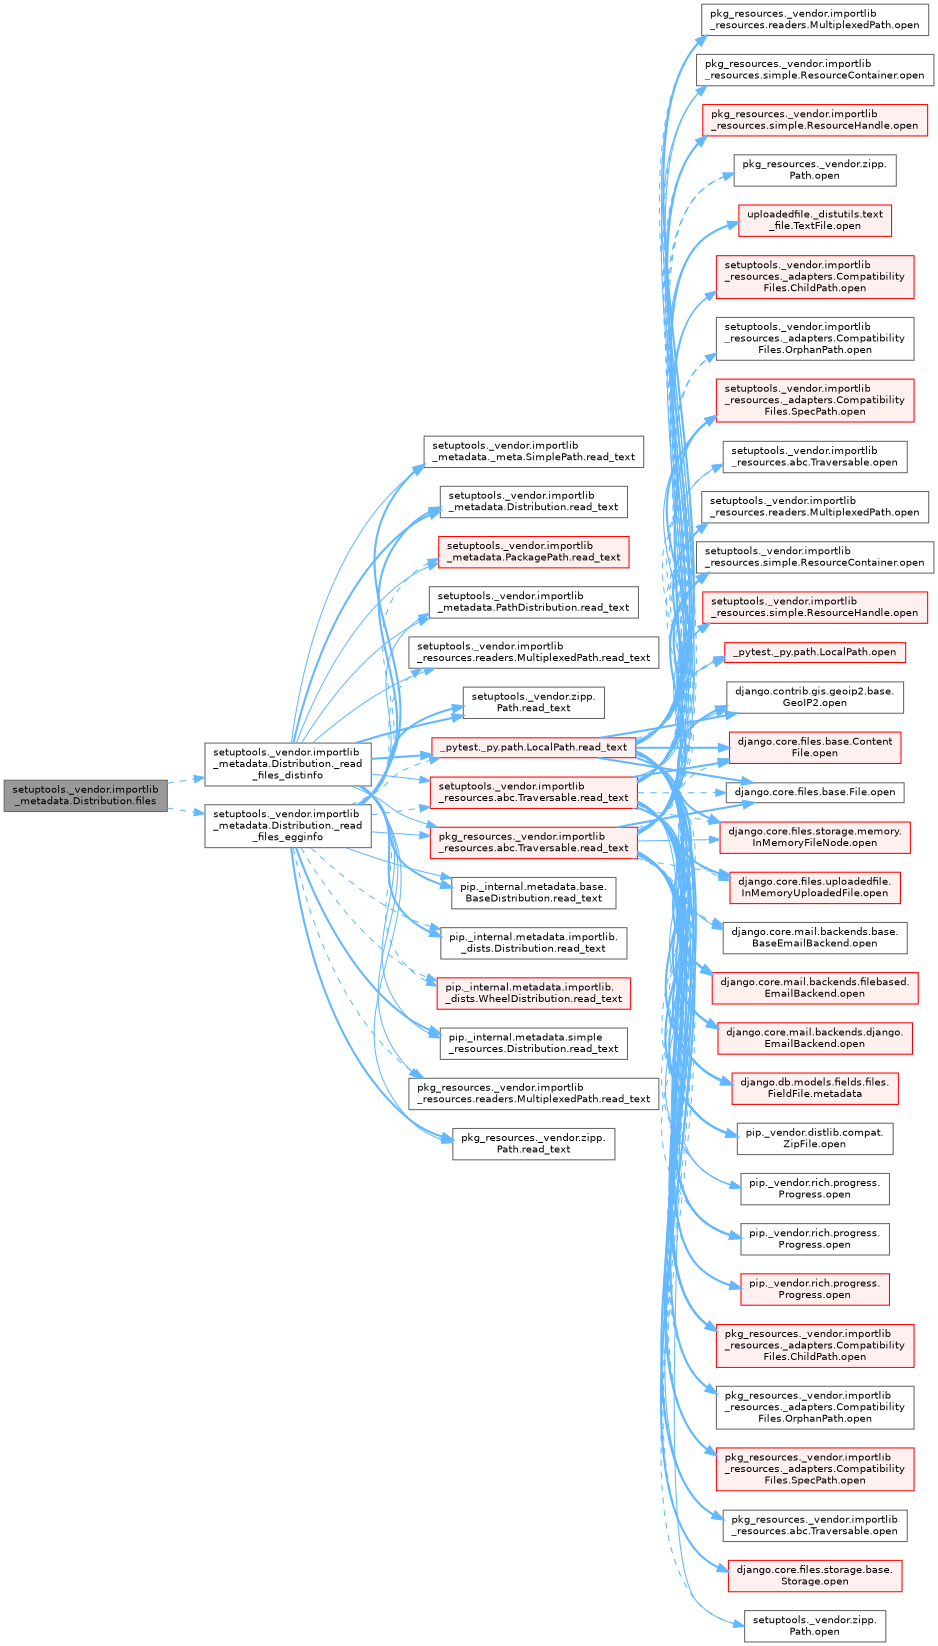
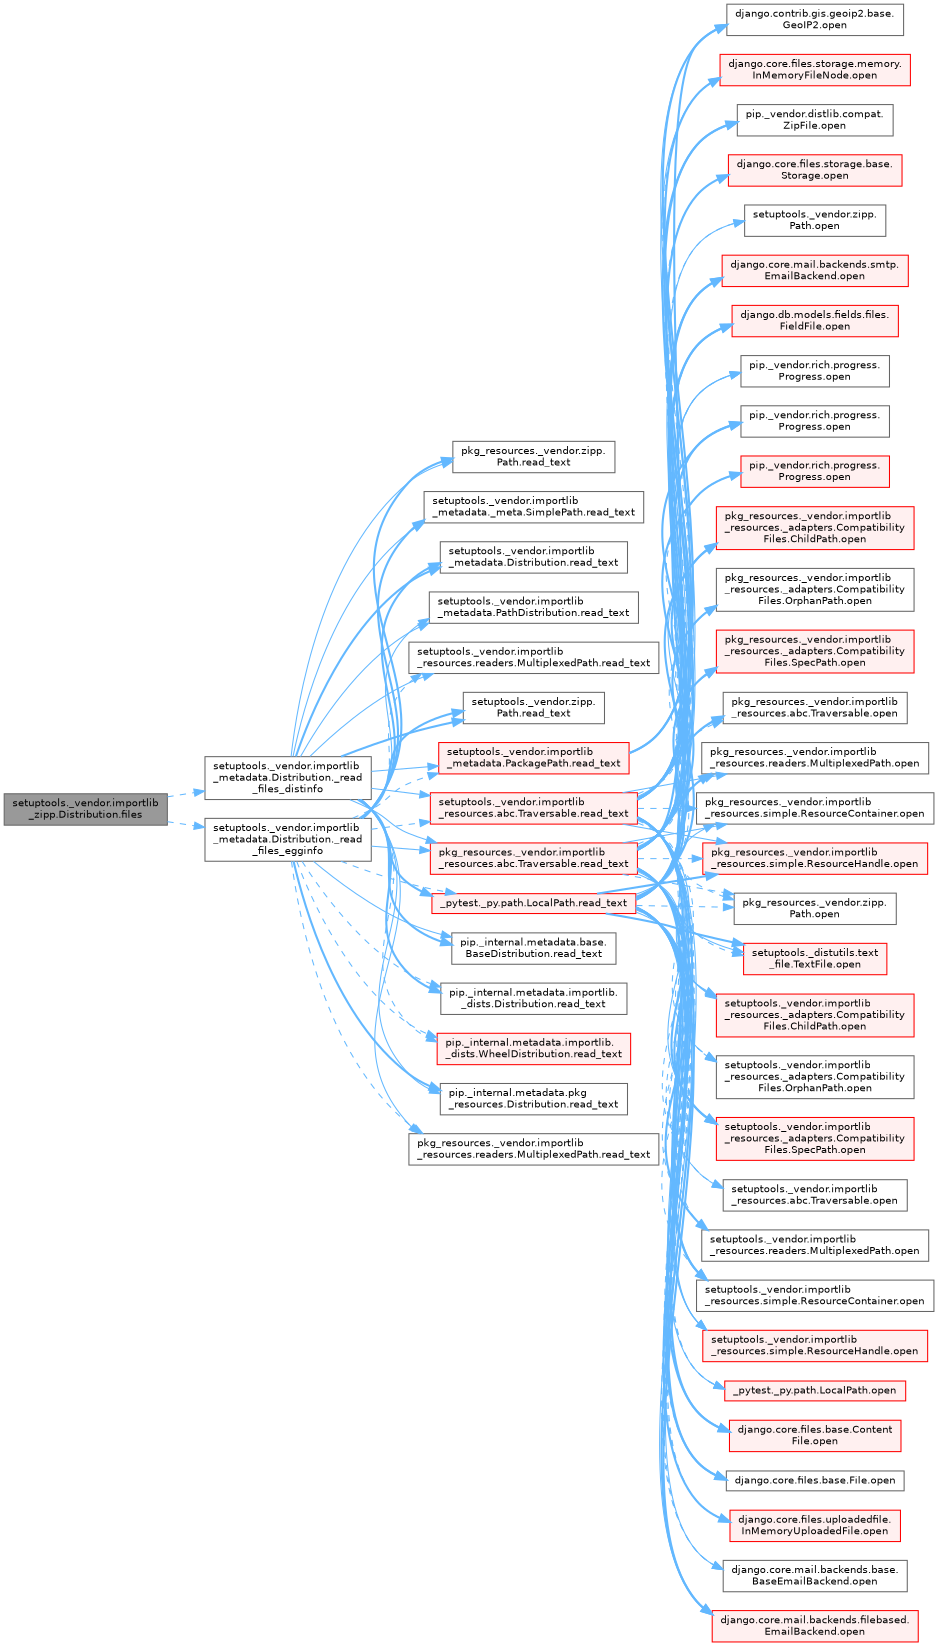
node "uploadedfile._distutils.text _file.TextFile.open": label "uploadedfile._distutils.text _file.TextFile.open" -> "setuptools._distutils.text _file.TextFile.open"
edge "_pytest._py.path.LocalPath.read_text" -> "django.contrib.gis.geoip2.base. GeoIP2.open": now "setuptools._vendor.importlib _metadata.PackagePath.read_text" -> "django.contrib.gis.geoip2.base. GeoIP2.open"
edge "_pytest._py.path.LocalPath.read_text" -> "django.core.files.storage.memory. InMemoryFileNode.open": now "setuptools._vendor.importlib _metadata.PackagePath.read_text" -> "django.core.files.storage.memory. InMemoryFileNode.open"
node "setuptools._vendor.importlib _metadata.Distribution.files": label "setuptools._vendor.importlib _metadata.Distribution.files" -> "setuptools._vendor.importlib _zipp.Distribution.files"
edge "_pytest._py.path.LocalPath.read_text" -> "pip._vendor.distlib.compat. ZipFile.open": removed
node "django.core.mail.backends.django. EmailBackend.open": label "django.core.mail.backends.django. EmailBackend.open" -> "django.core.mail.backends.smtp. EmailBackend.open"
node "pip._internal.metadata.simple _resources.Distribution.read_text": label "pip._internal.metadata.simple _resources.Distribution.read_text" -> "pip._internal.metadata.pkg _resources.Distribution.read_text"
node "django.db.models.fields.files. FieldFile.metadata": label "django.db.models.fields.files. FieldFile.metadata" -> "django.db.models.fields.files. FieldFile.open"
